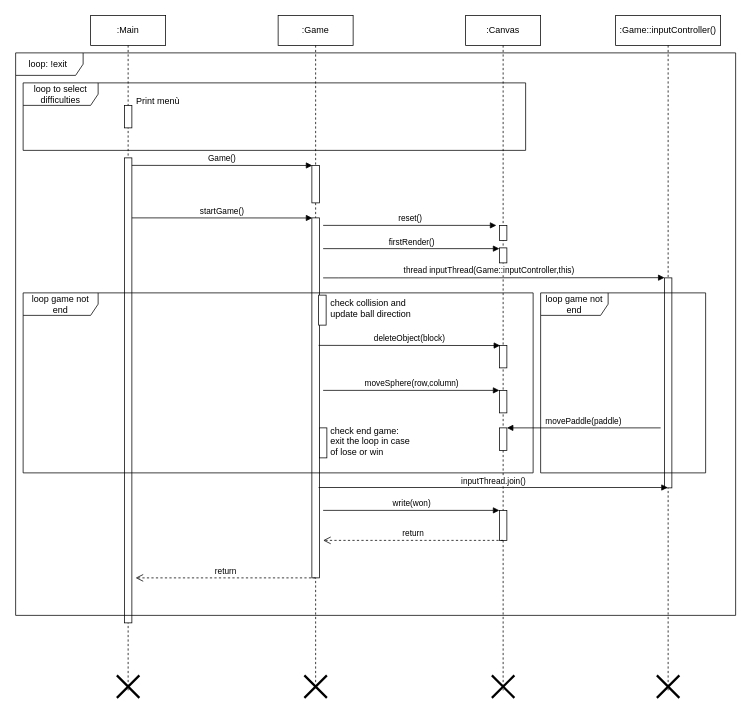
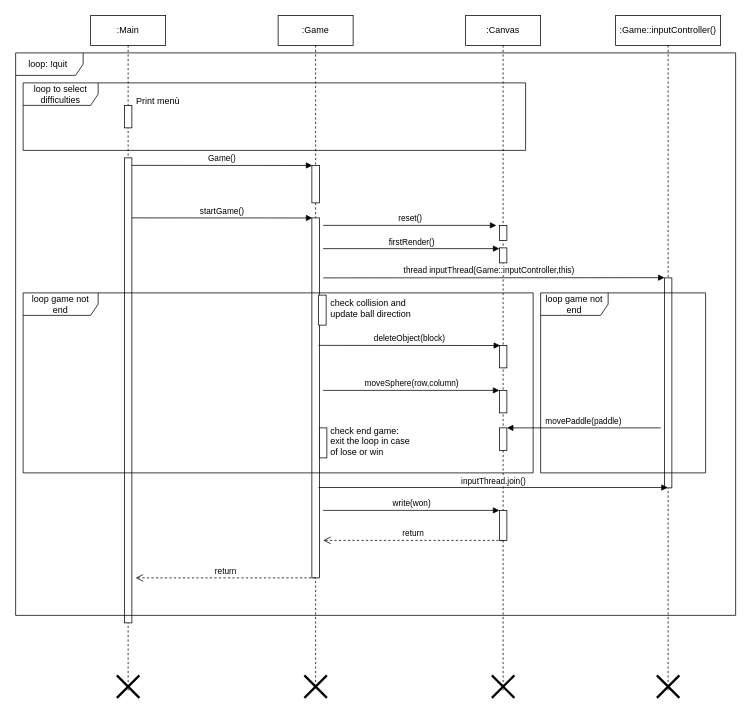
node "loop: !exit": label "loop: !exit" -> "loop: !quit"
